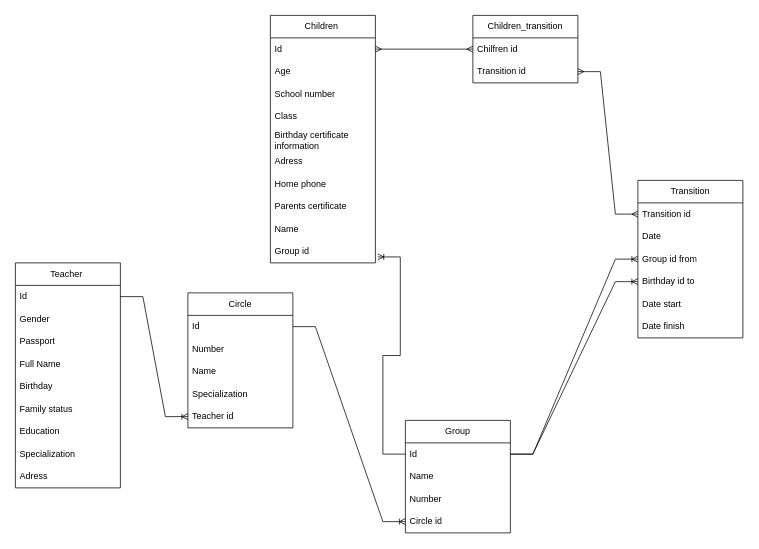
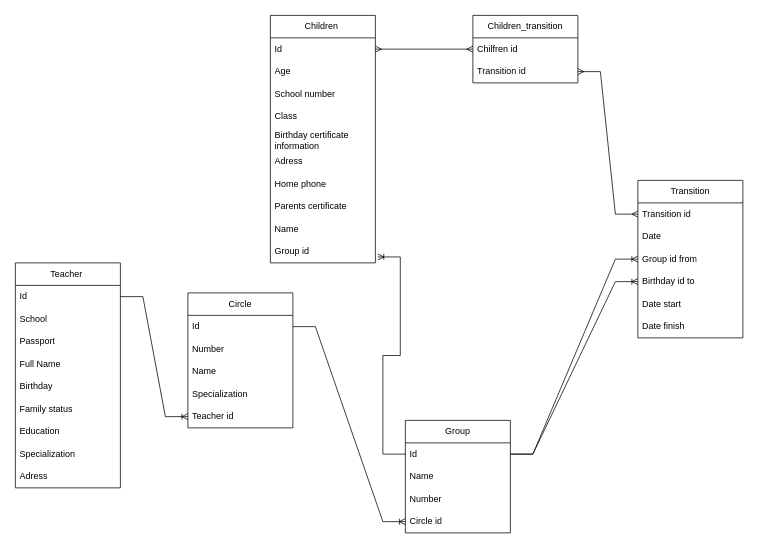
node "Gender": label "Gender" -> "School"
